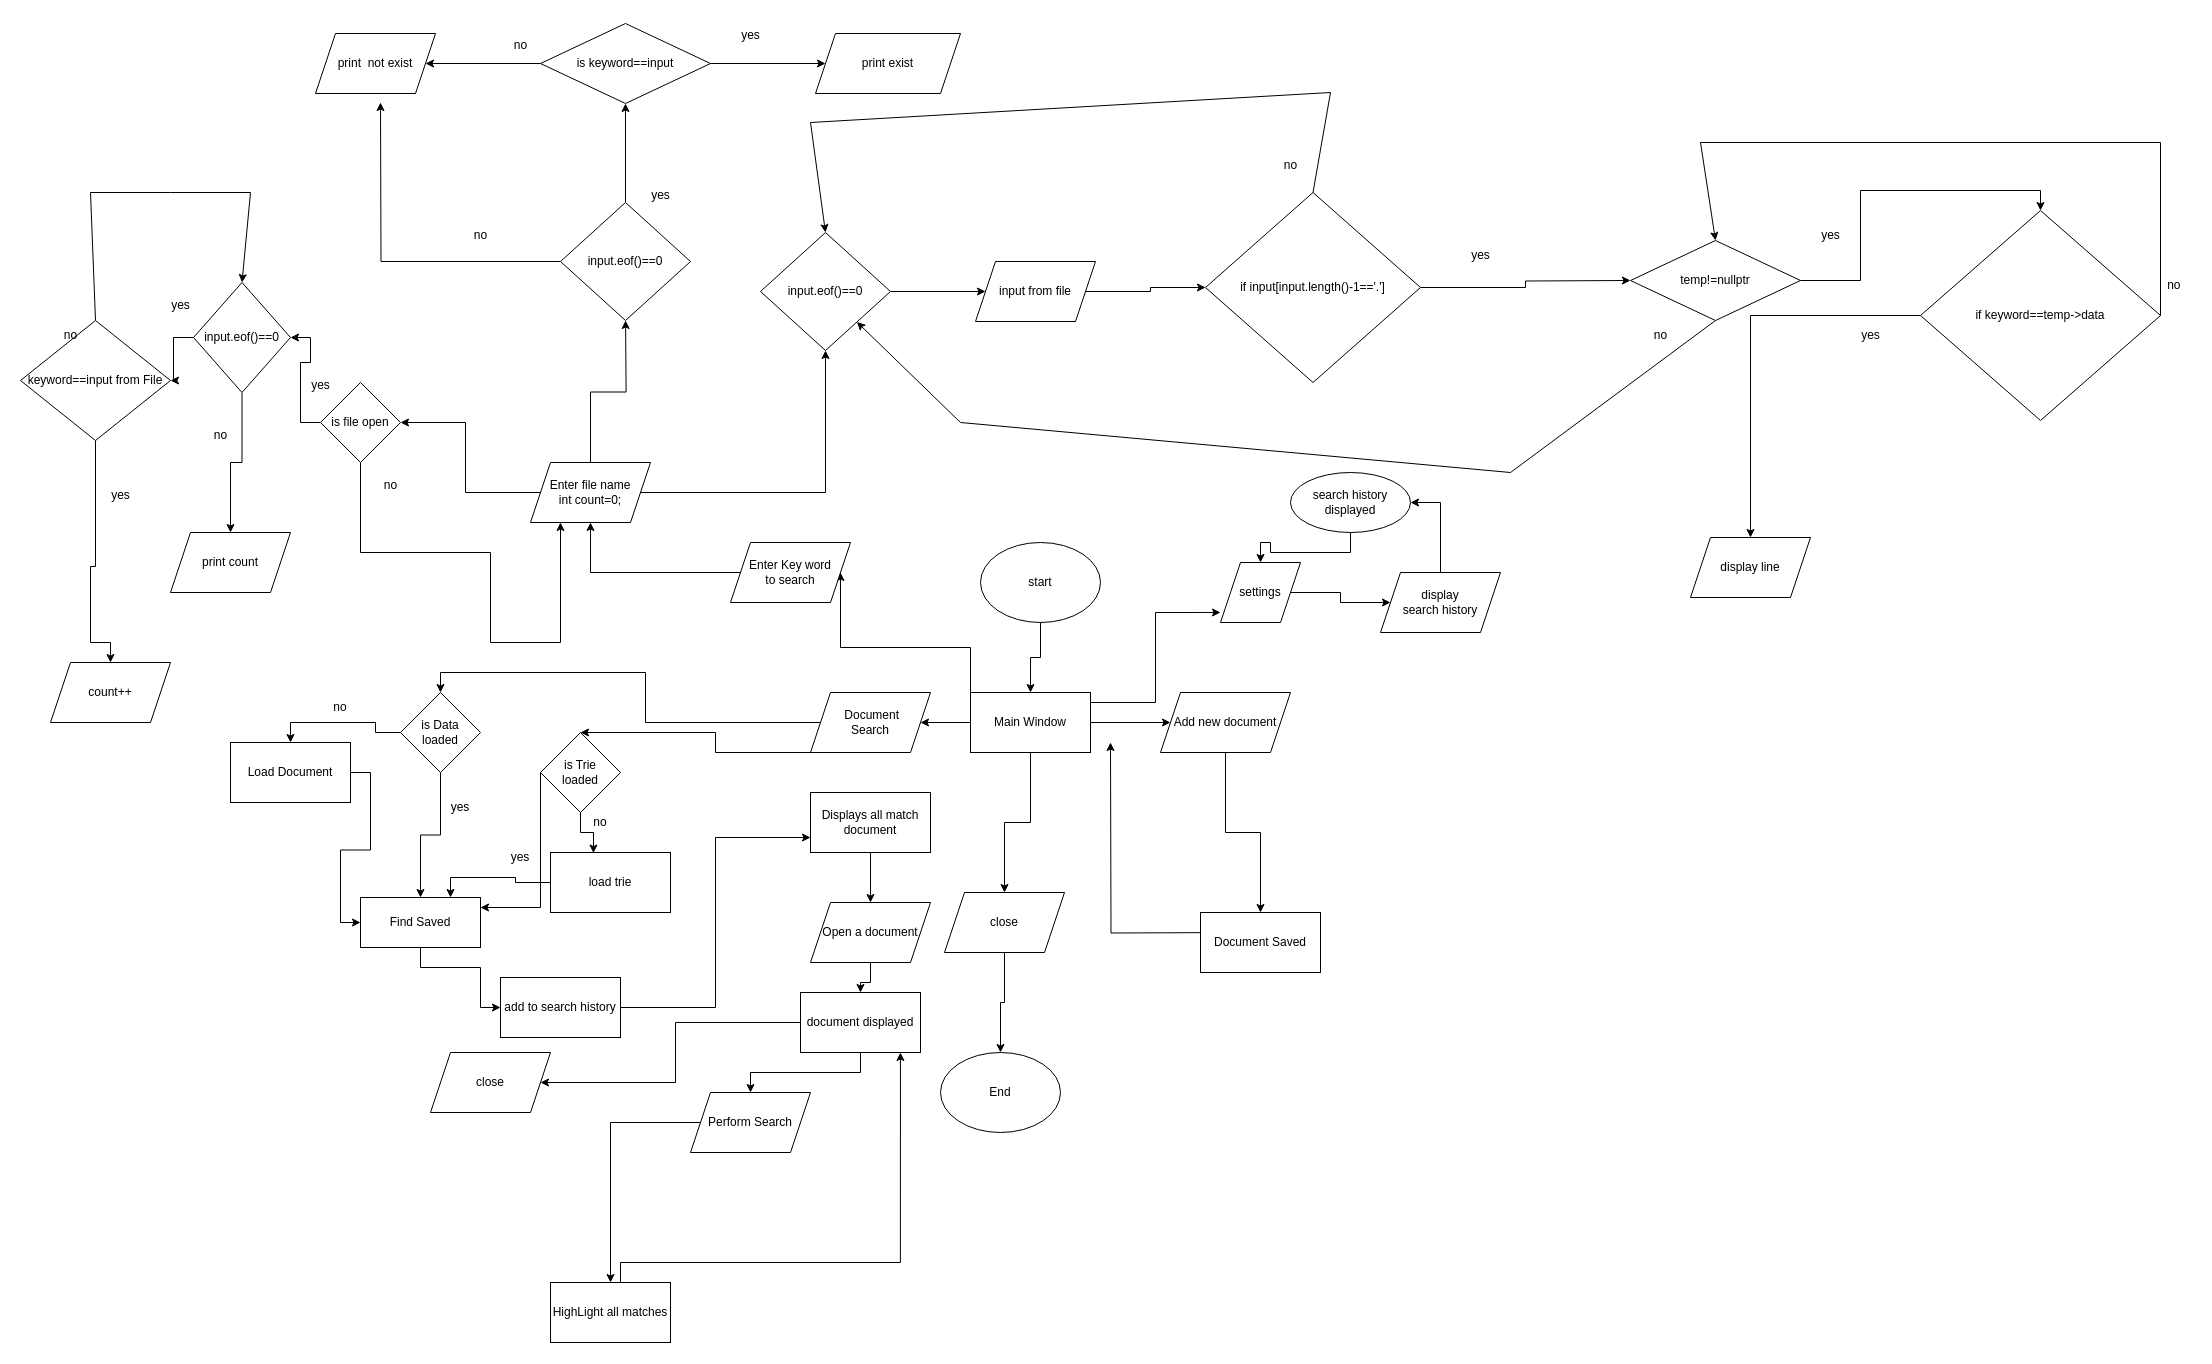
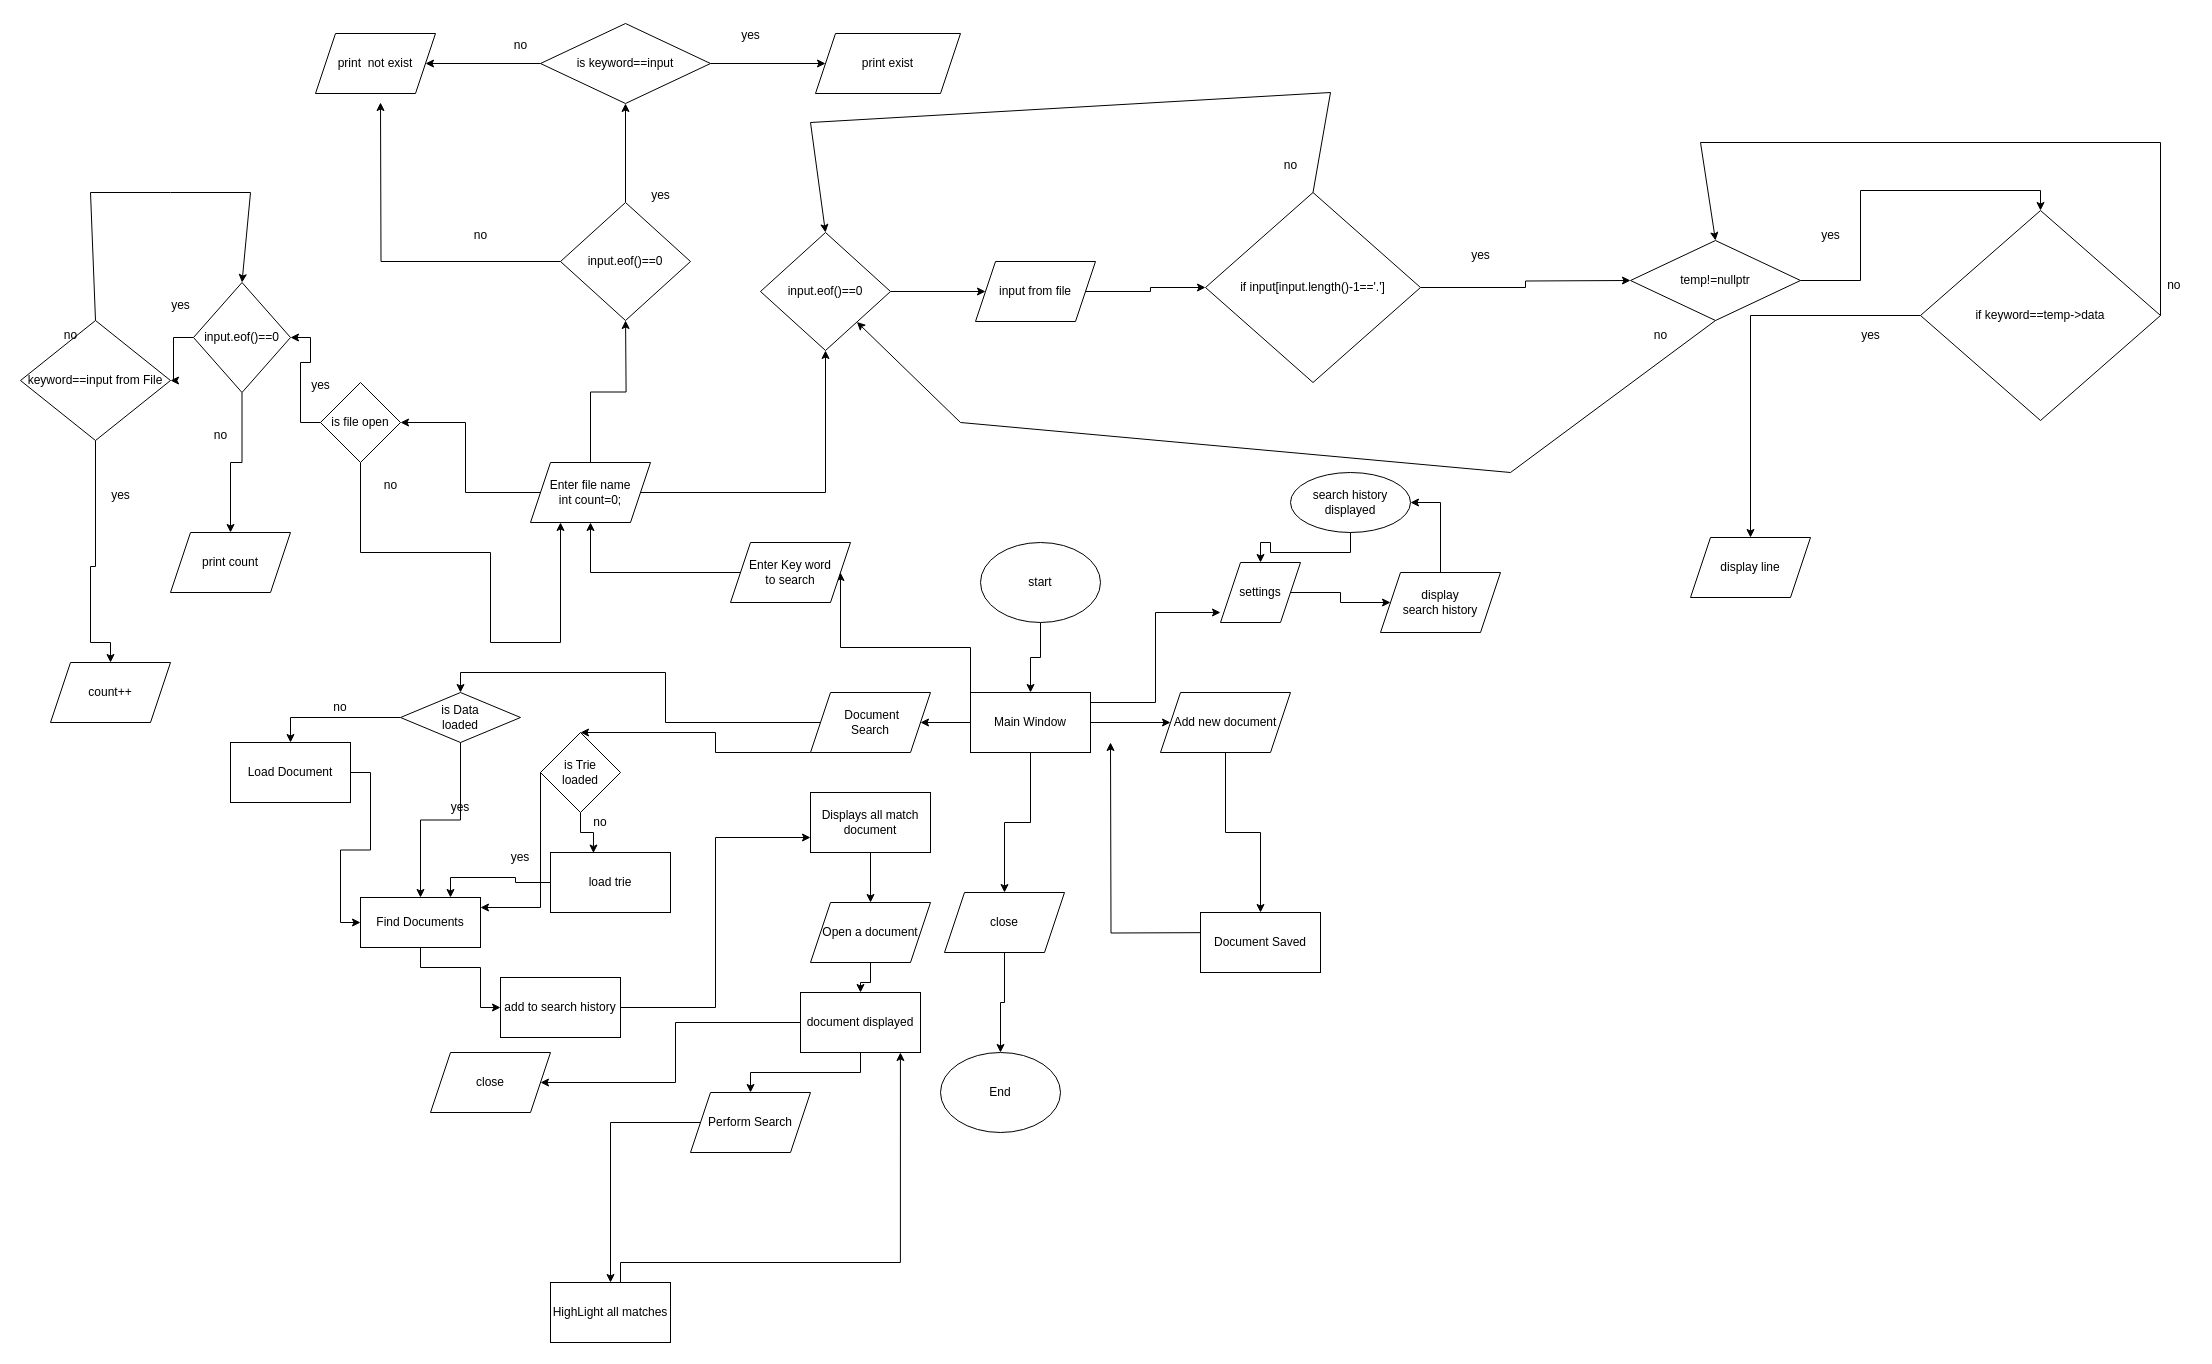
node "is Data loaded": size 80x80 -> 120x50
node "Find Saved": label "Find Saved" -> "Find Documents"
